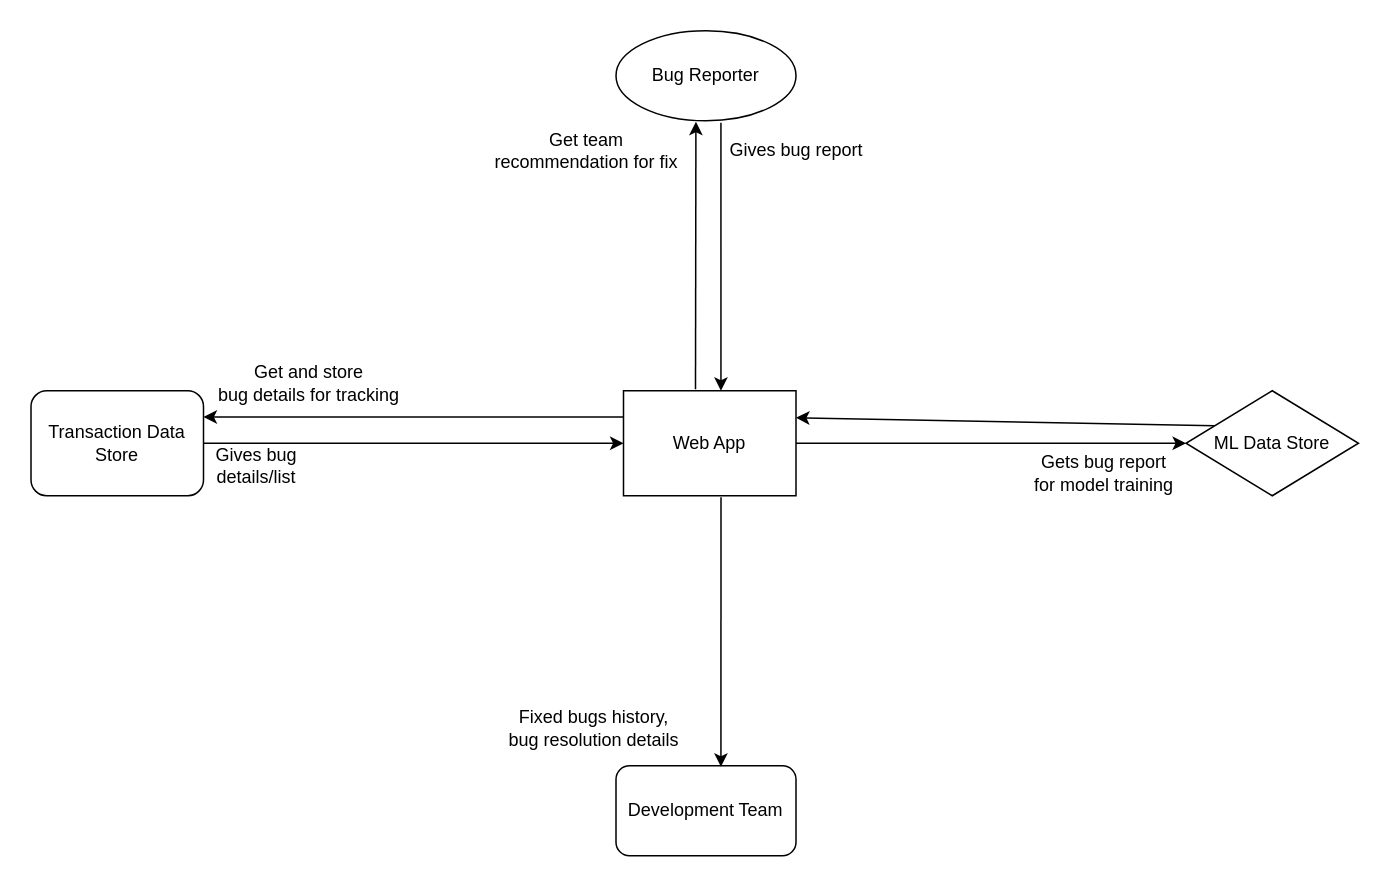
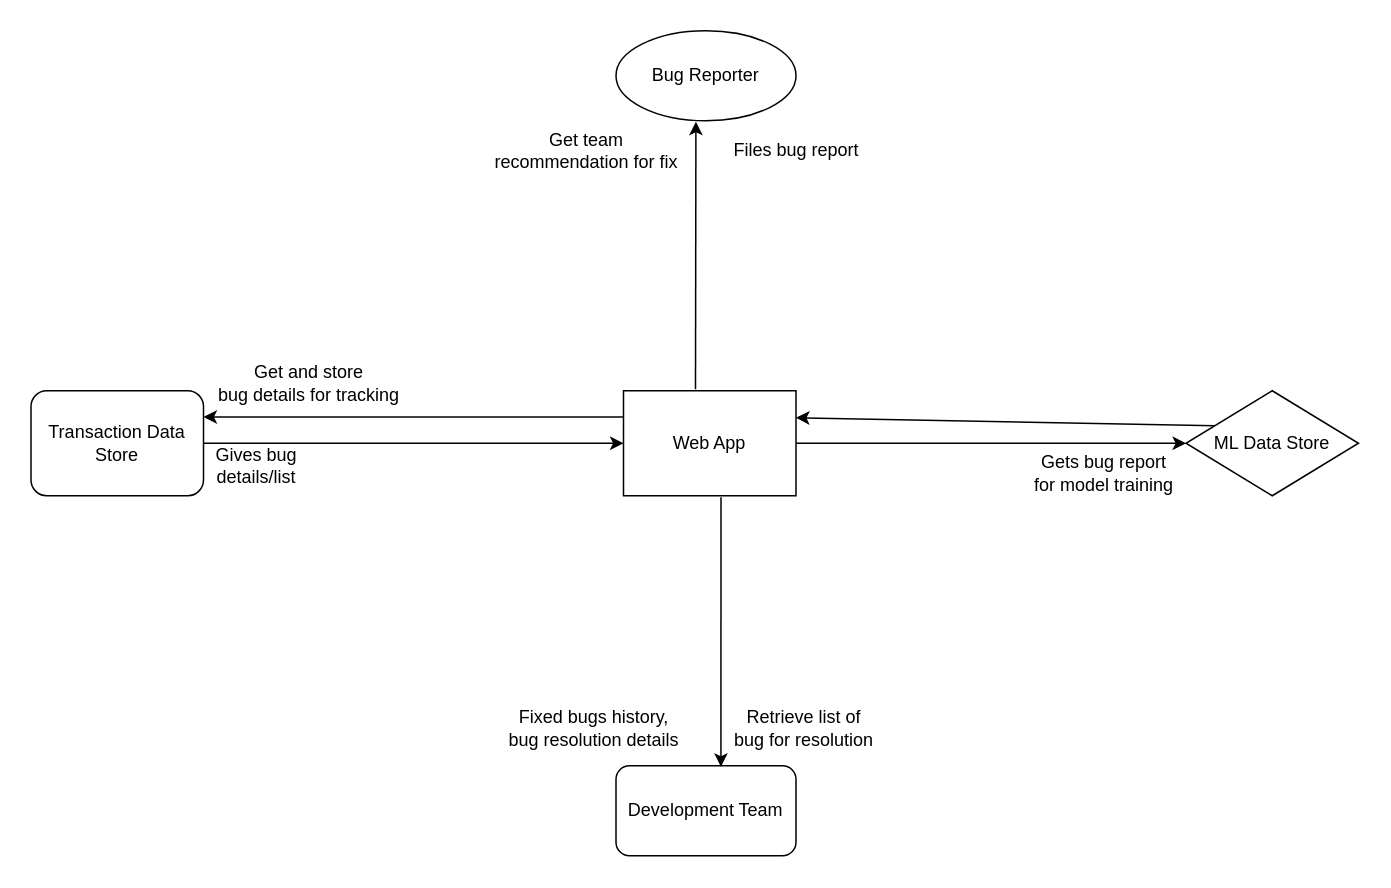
node "Gives bug report": label "Gives bug report" -> "Files bug report"
edge "Bug Reporter" -> "Web App": removed
node "Retrieve list of bug for resolution": added
